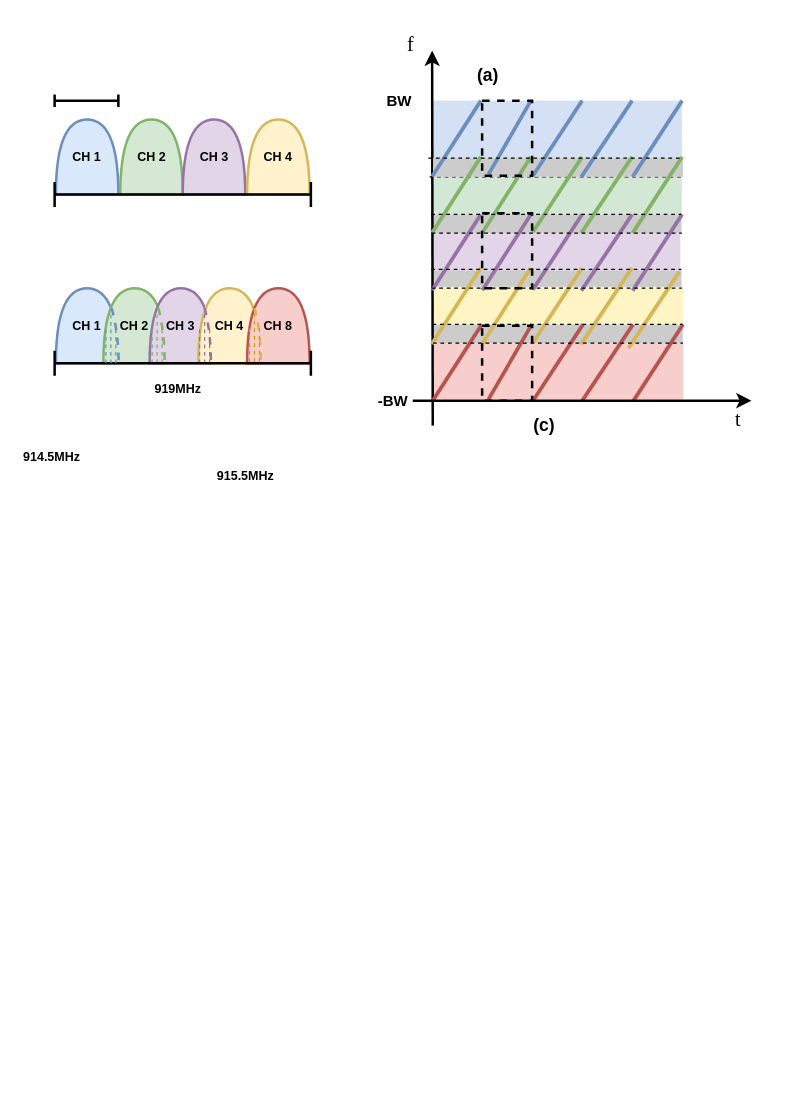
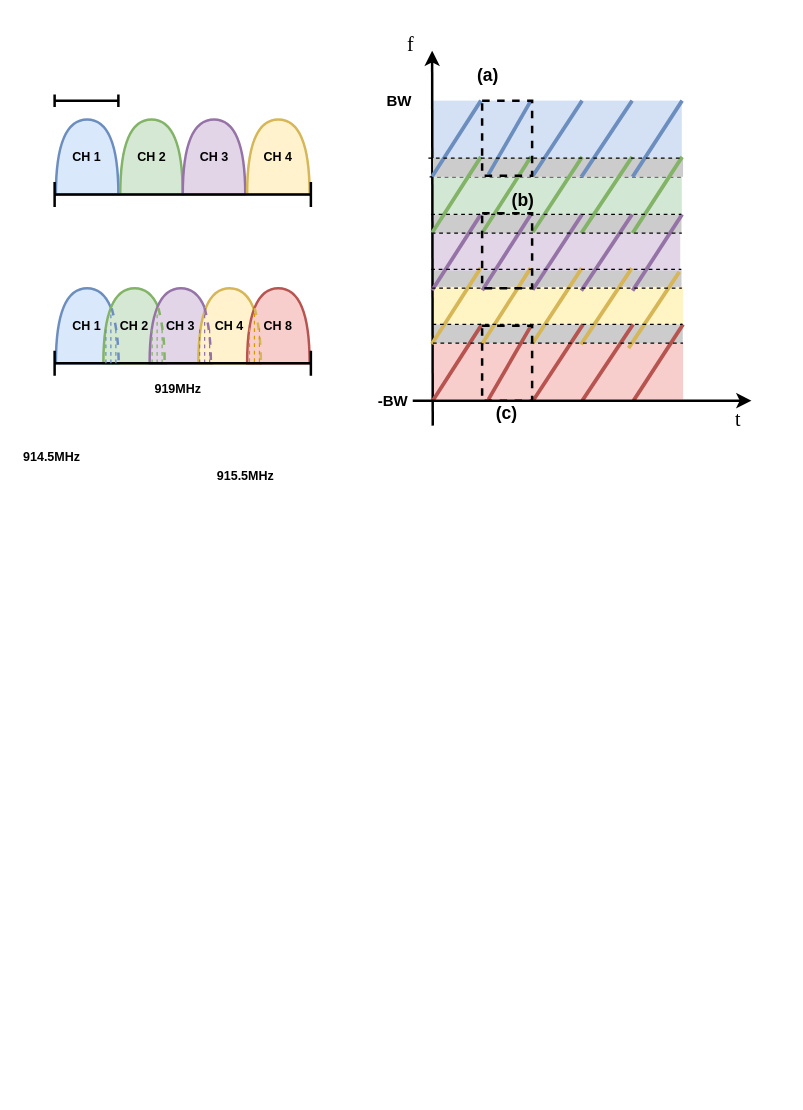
node "(b)": added
node "(c)": moved (544, 426) -> (507, 413)
